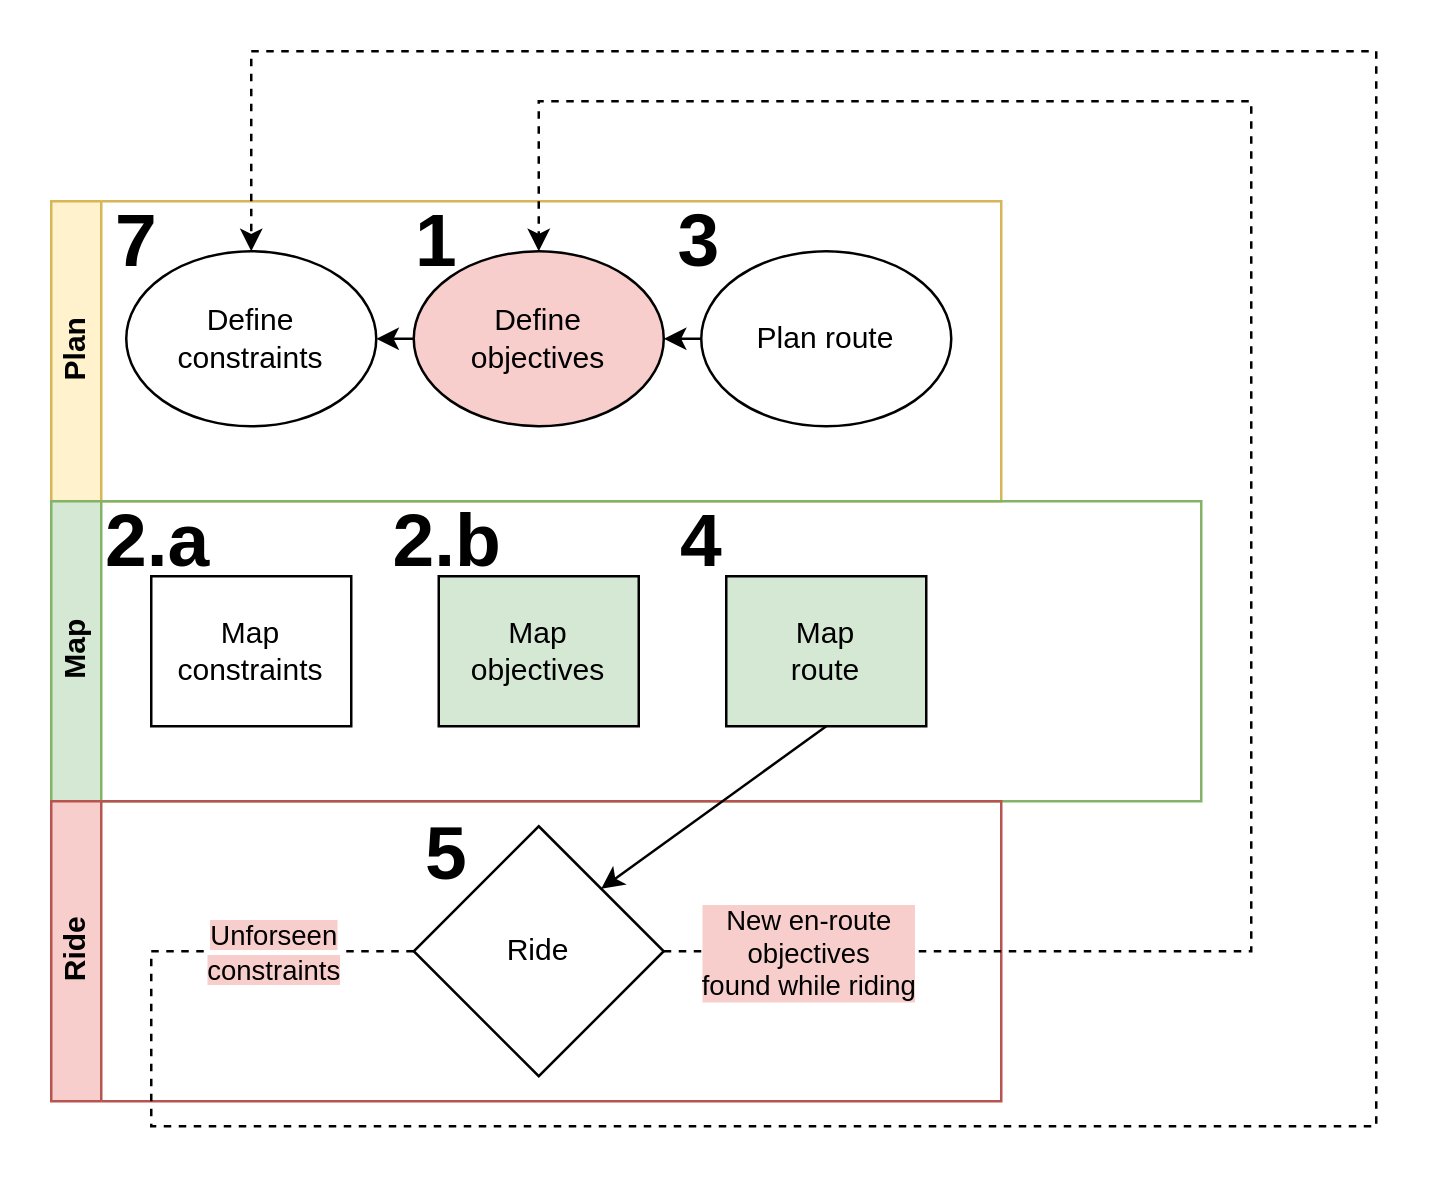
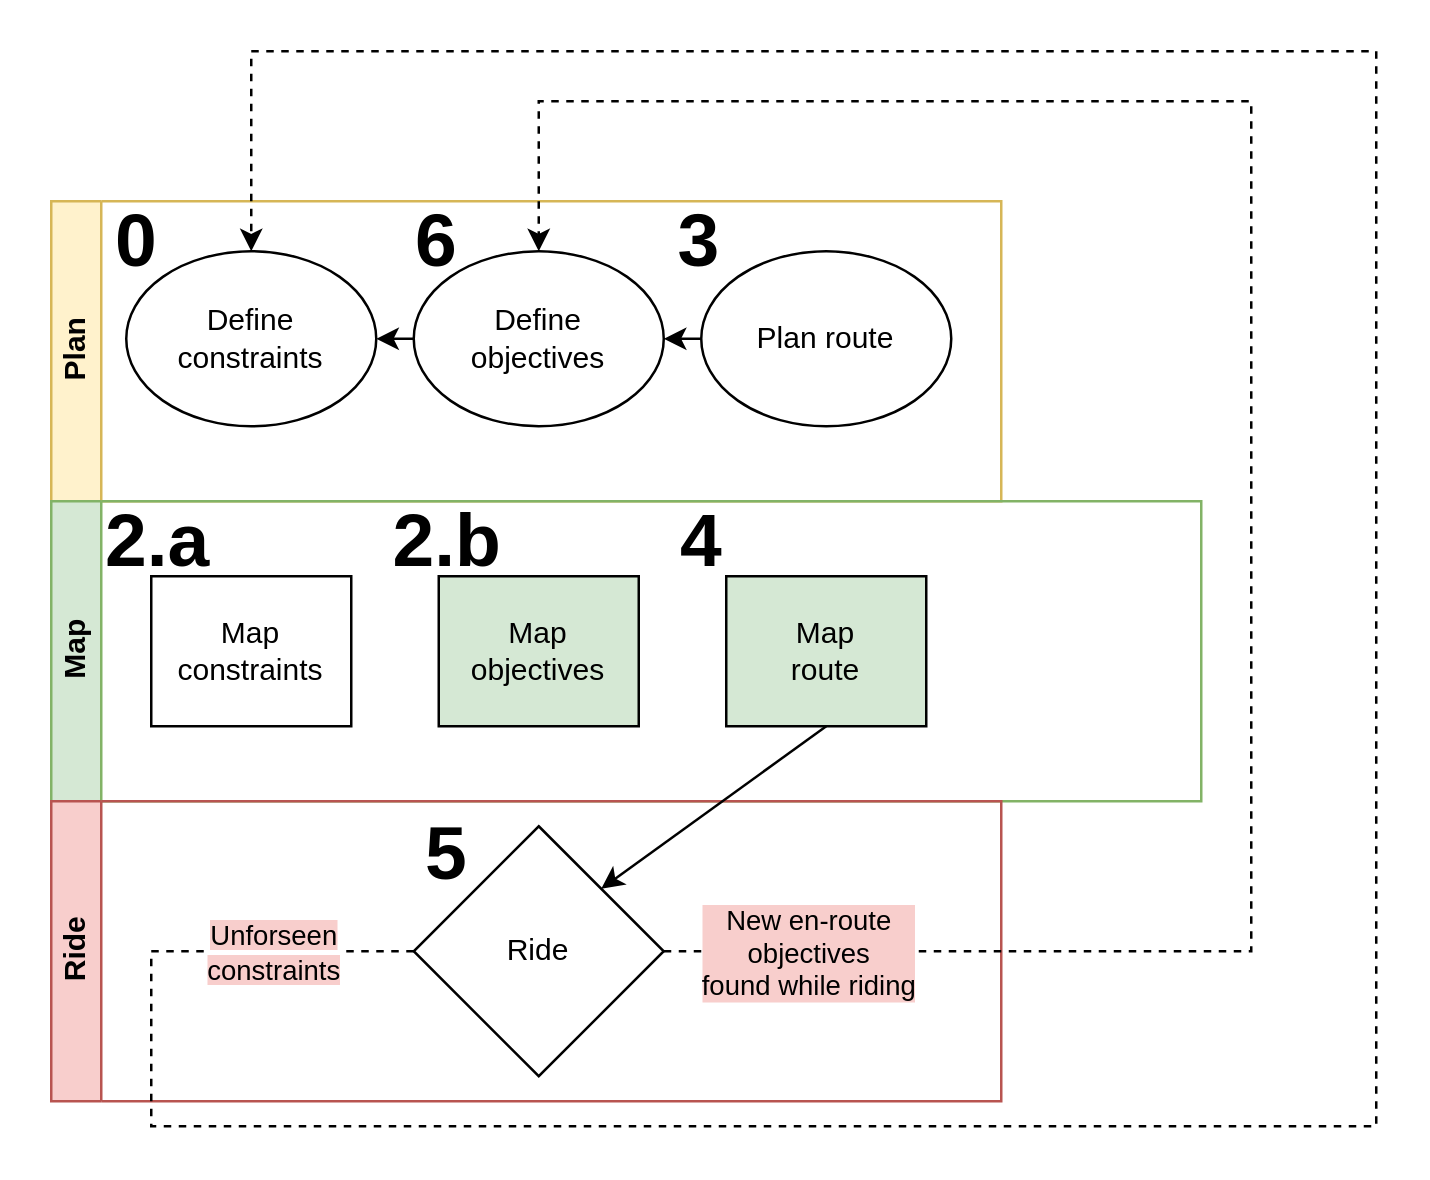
node "7": label "7" -> "0"
node "1": label "1" -> "6"
node "Define objectives": fillcolor #f8cecc -> #ffffff
